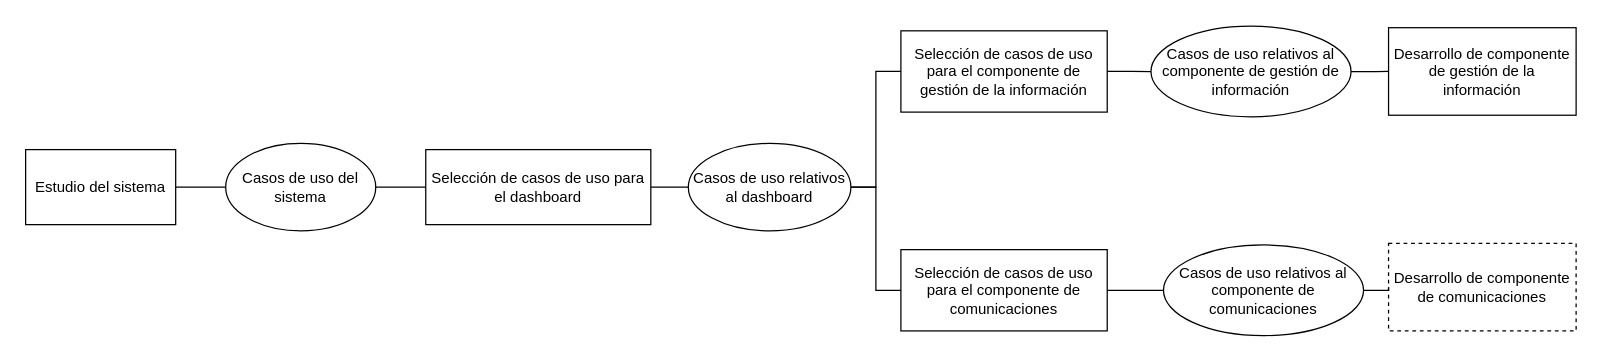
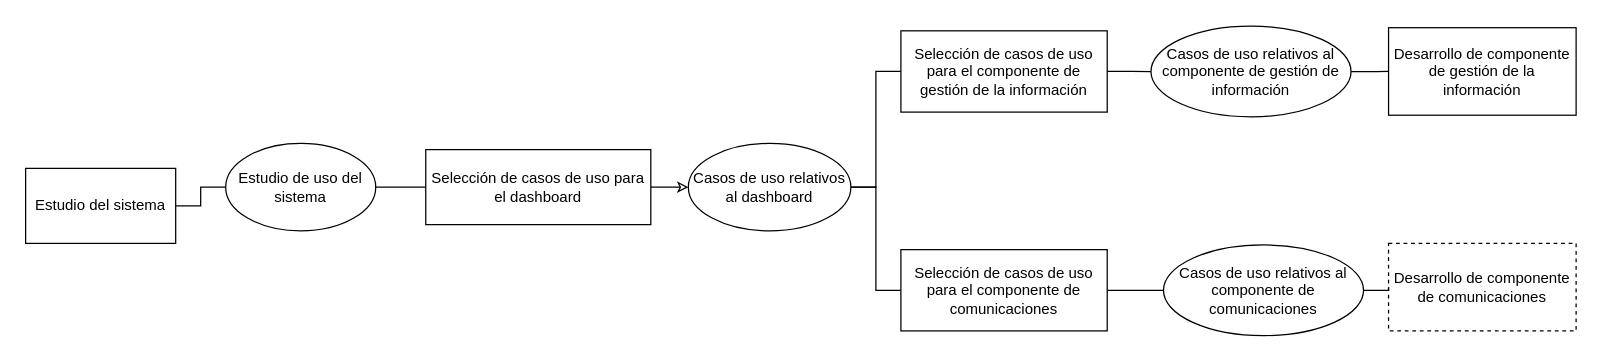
node "Estudio del sistema": moved (101, 187) -> (101, 206)
node "Casos de uso del sistema": label "Casos de uso del sistema" -> "Estudio de uso del sistema"
edge "Selección de casos de uso para el dashboard" -- "Casos de uso relativos al dashboard": arrowhead none -> classic
